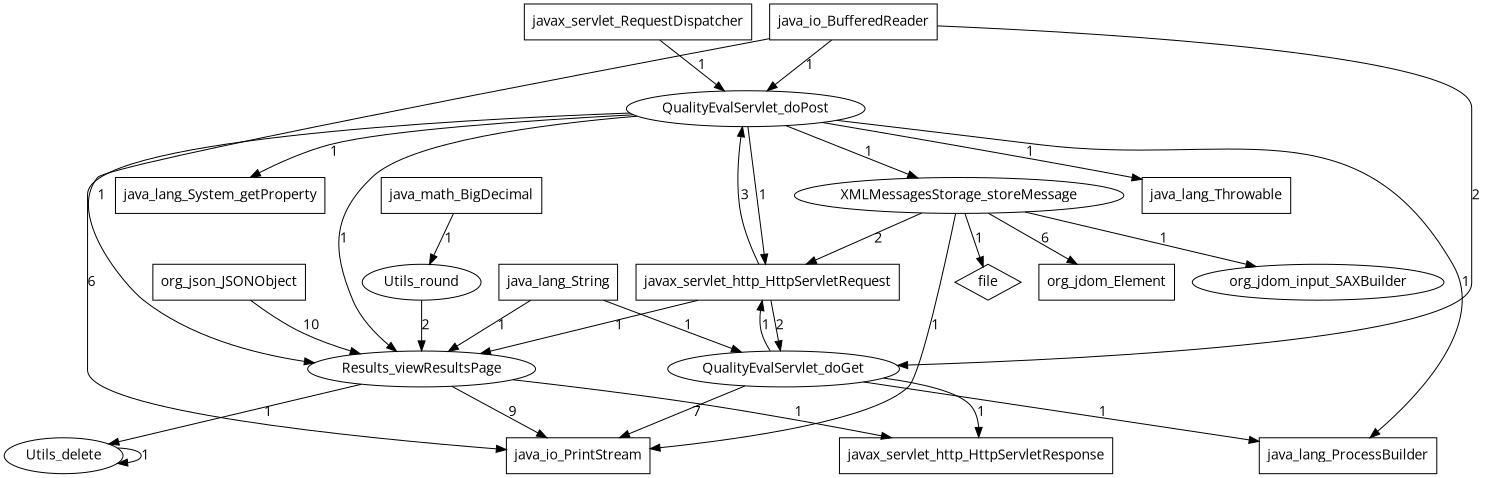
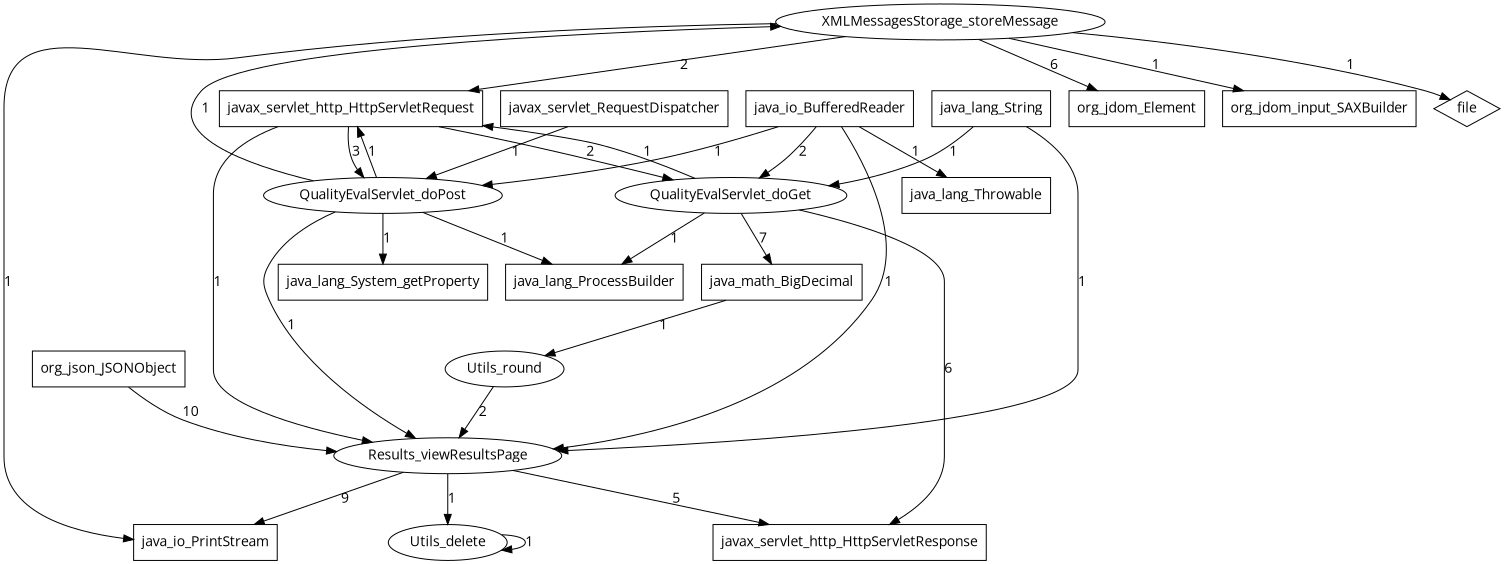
edge "QualityEvalServlet_doPost" -> "java_lang_Throwable": now "java_io_BufferedReader" -> "java_lang_Throwable"
edge "QualityEvalServlet_doPost" -> "java_io_PrintStream": removed, label "6"
node "org_jdom_input_SAXBuilder": shape ellipse -> box
edge "QualityEvalServlet_doGet" -> "java_io_PrintStream": now "QualityEvalServlet_doGet" -> "java_math_BigDecimal"
edge "Results_viewResultsPage" -> "javax_servlet_http_HttpServletResponse": label "1" -> "5"
edge "QualityEvalServlet_doGet" -> "javax_servlet_http_HttpServletResponse": label "1" -> "6"
